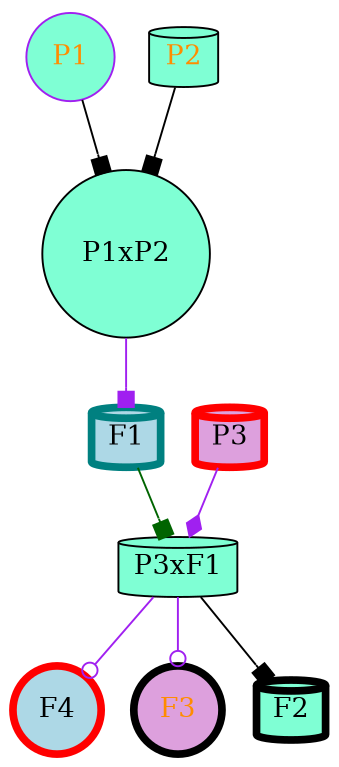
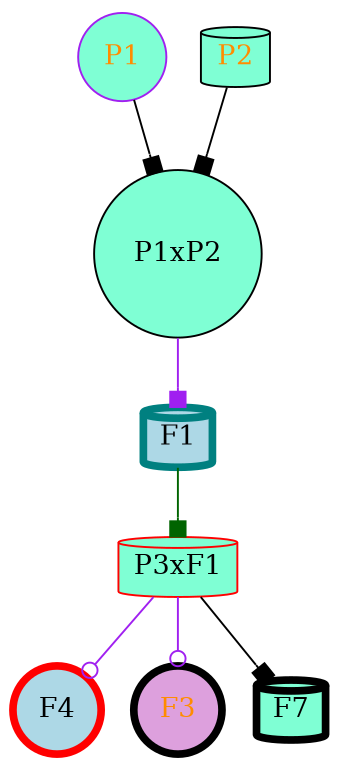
node "P3": removed
node "P3xF1": color black -> red
node "F2": label "F2" -> "F7"
